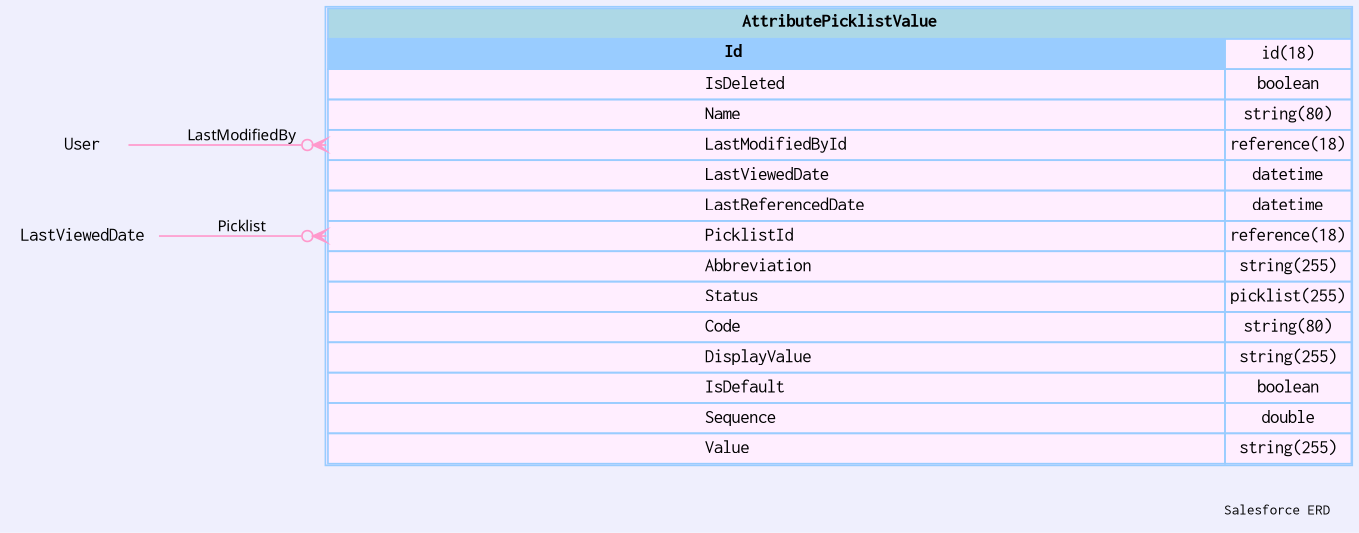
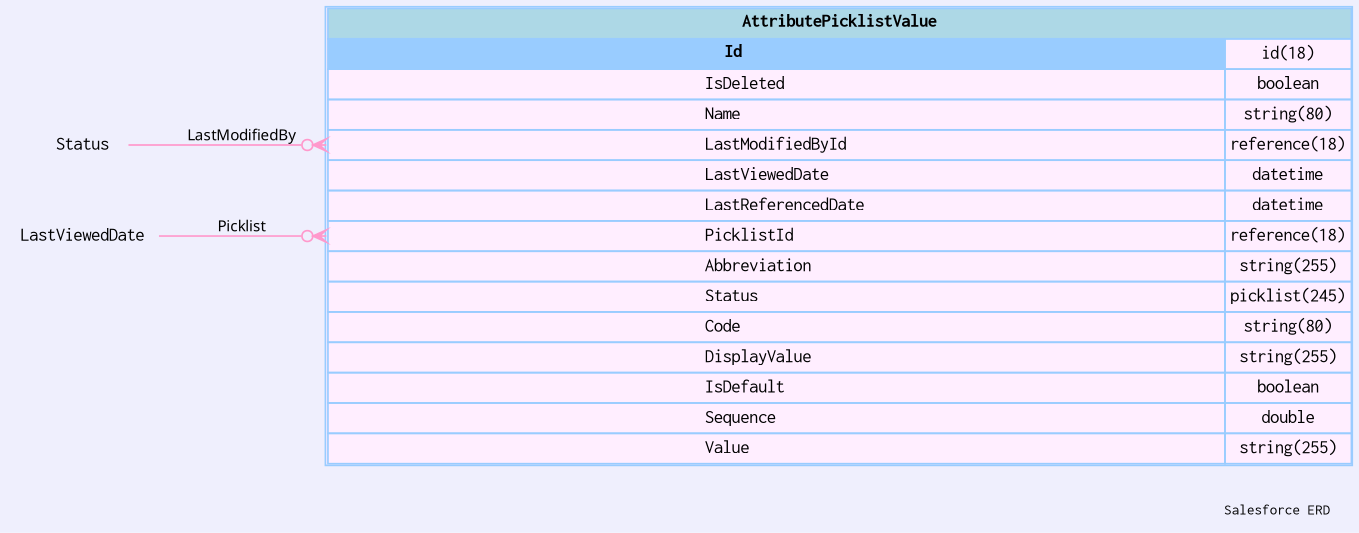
node "User": label "User" -> "Status"
node "AttributePicklistValue": text "picklist(255)" -> "picklist(245)"
